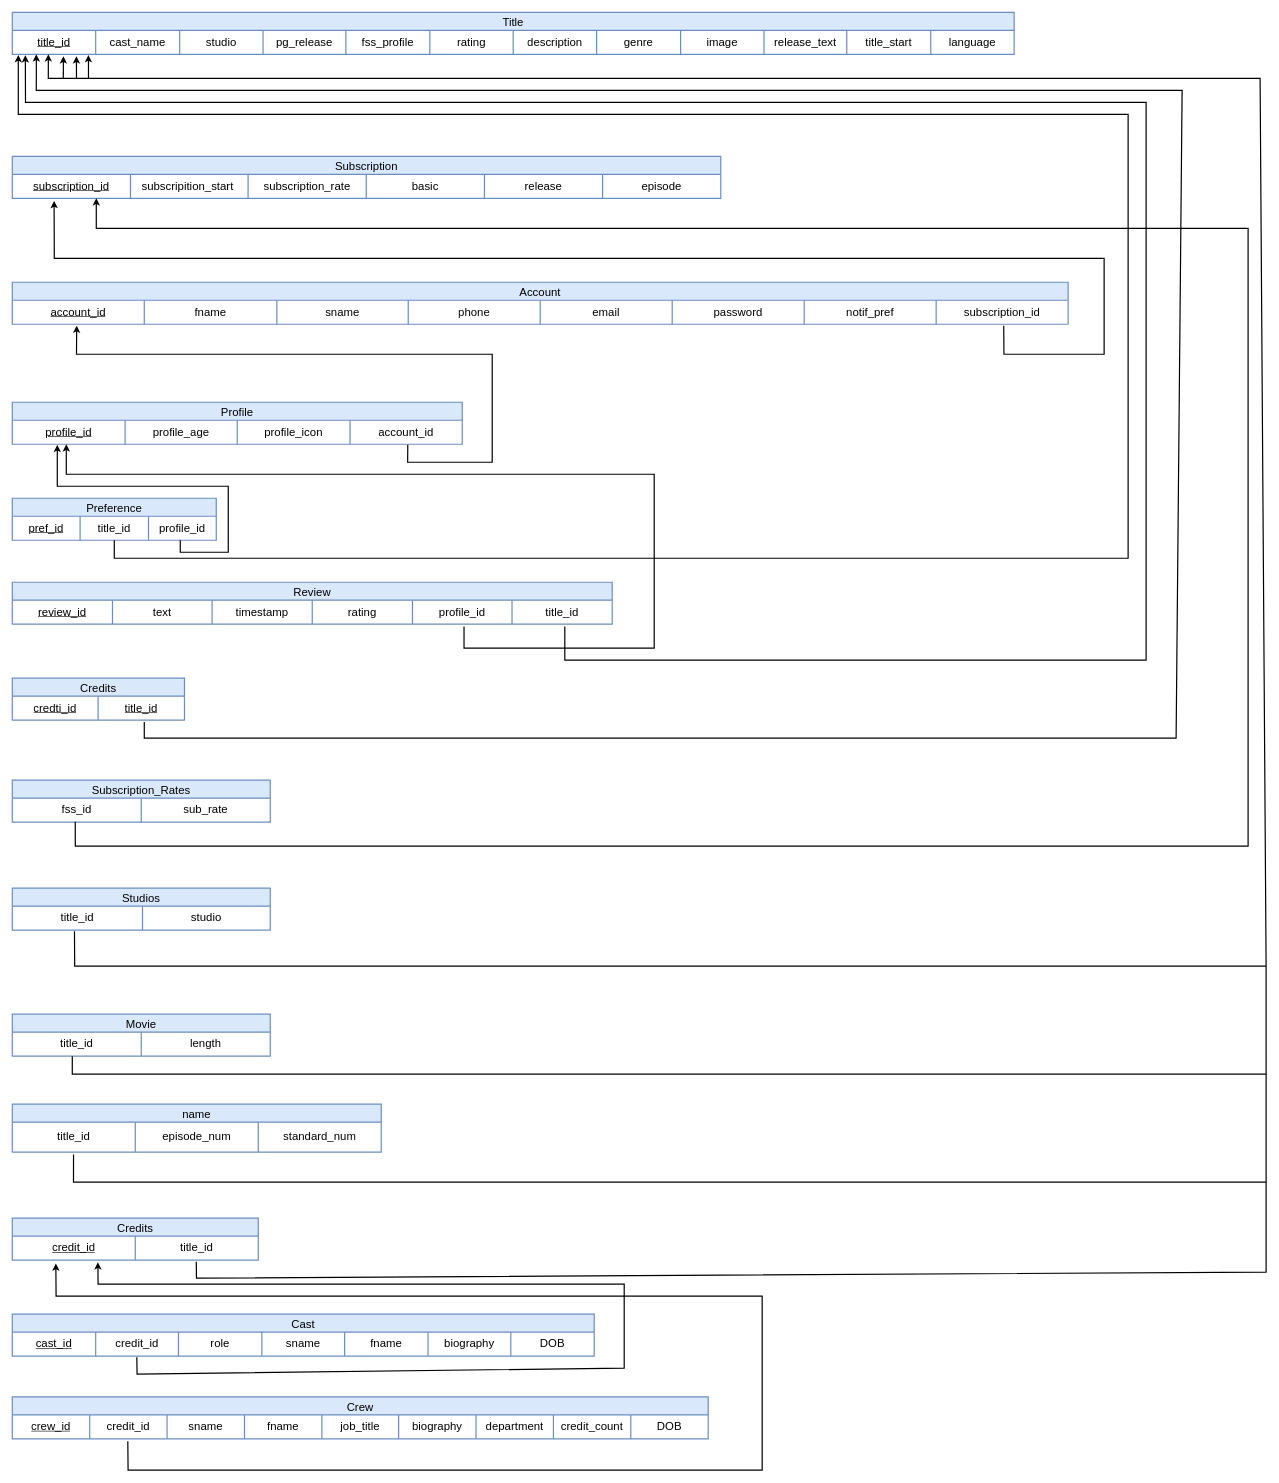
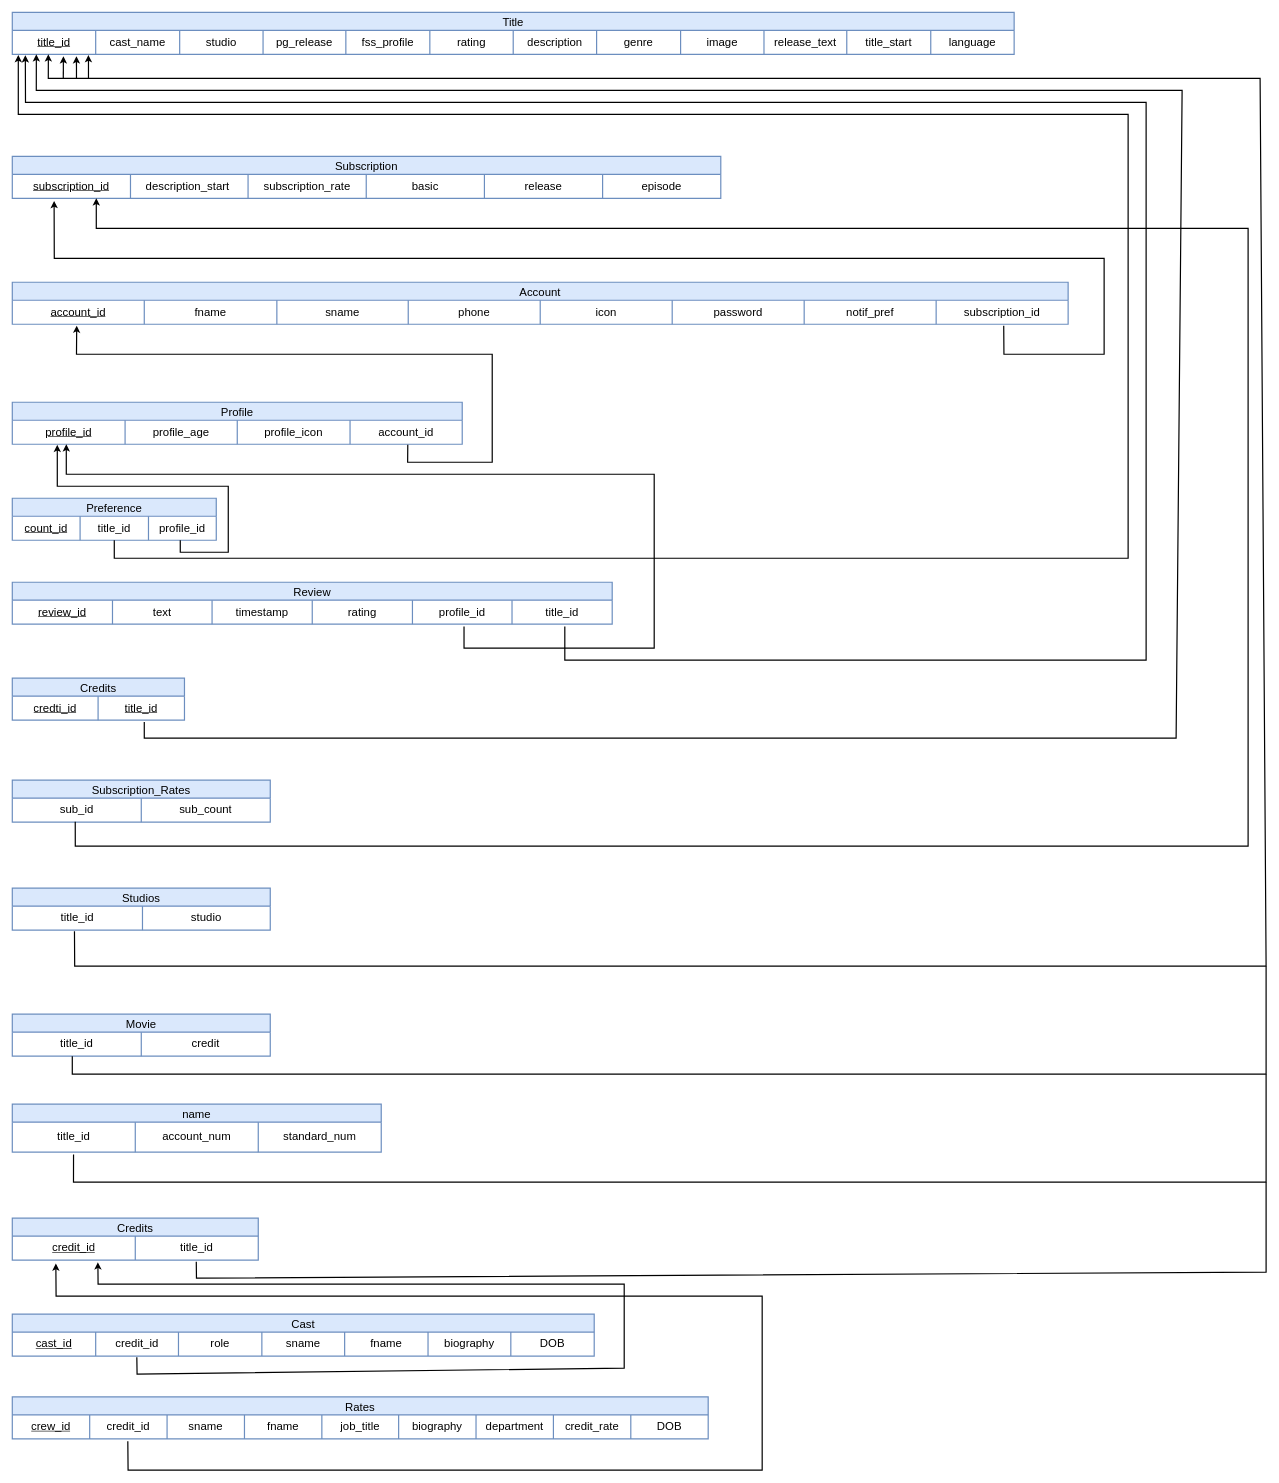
node "subscripition_start": label "subscripition_start" -> "description_start"
node "email": label "email" -> "icon"
node "pref_id": label "pref_id" -> "count_id"
node "fss_id": label "fss_id" -> "sub_id"
node "sub_rate": label "sub_rate" -> "sub_count"
node "length": label "length" -> "credit"
node "episode_num": label "episode_num" -> "account_num"
node "Crew": label "Crew" -> "Rates"
node "credit_count": label "credit_count" -> "credit_rate"
